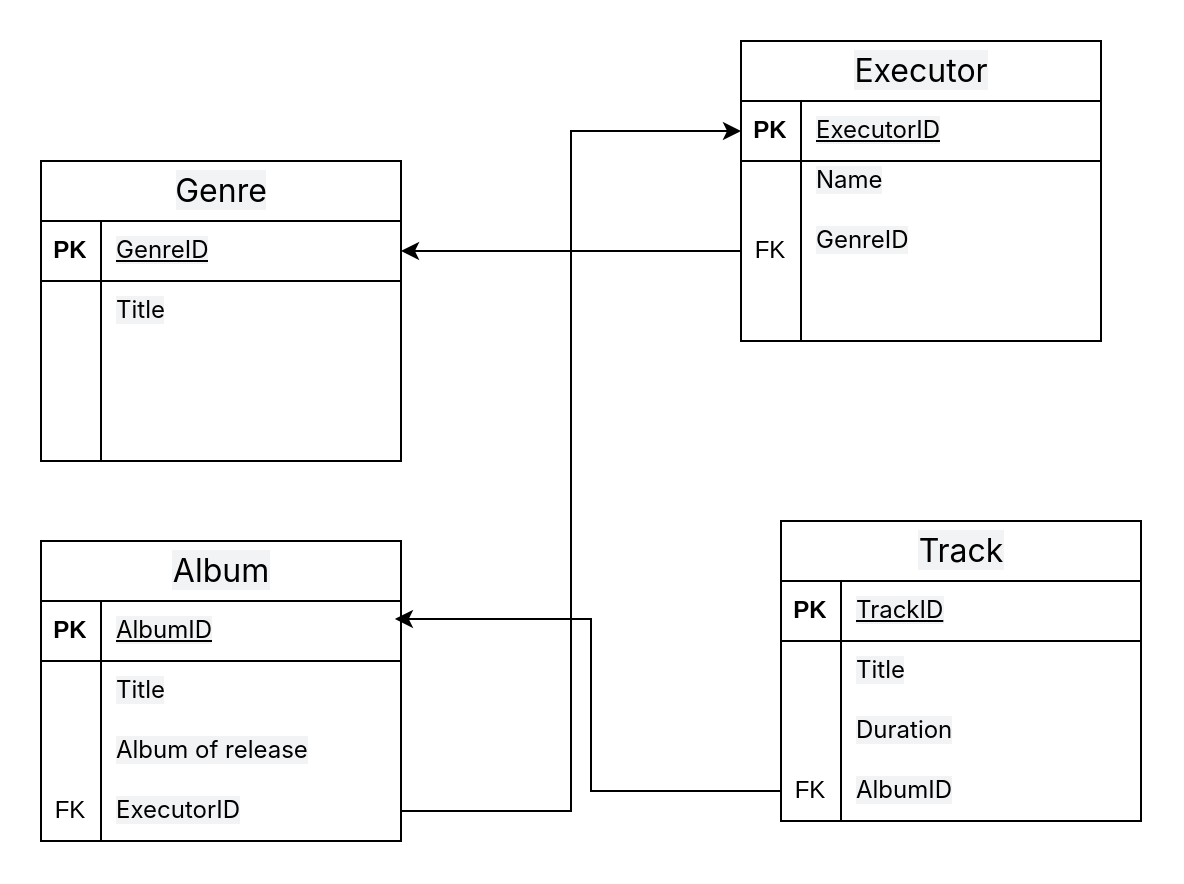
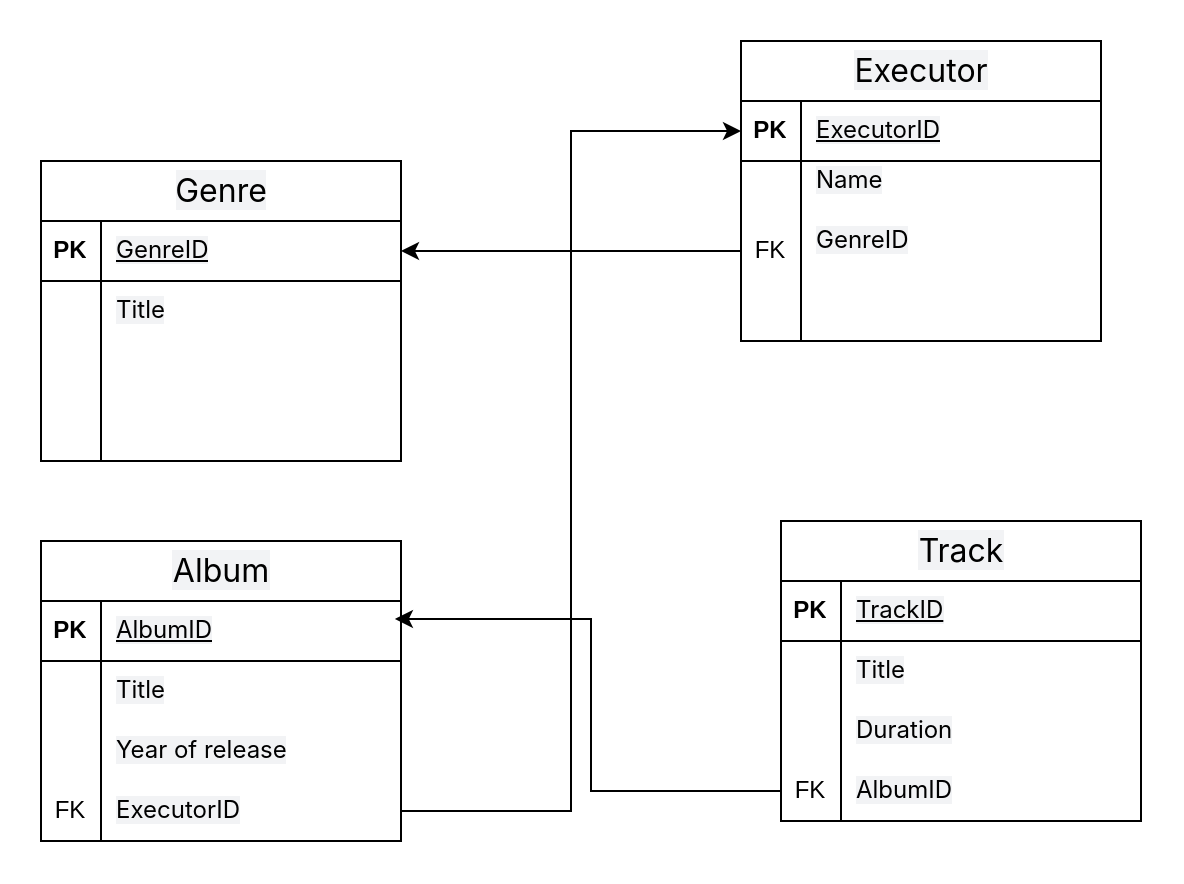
node "Album of release": label "Album of release" -> "Year of release"
